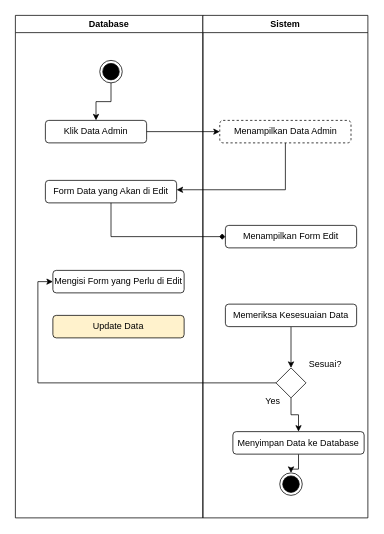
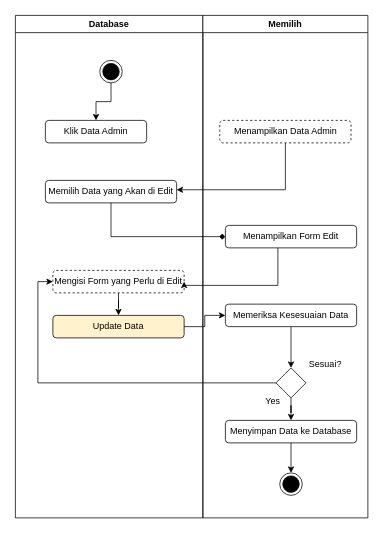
node "Sistem": label "Sistem" -> "Memilih"
edge "Klik Data Admin" -> "Menampilkan Data Admin": removed
node "Form Data yang Akan di Edit": label "Form Data yang Akan di Edit" -> "Memilih Data yang Akan di Edit"
node "Mengisi Form yang Perlu di Edit": style solid -> dashed
edge "Menampilkan Form Edit" -> "Mengisi Form yang Perlu di Edit": added
edge "Mengisi Form yang Perlu di Edit" -> "Update Data": added
edge "Update Data" -> "Memeriksa Kesesuaian Data": added
node "Menyimpan Data ke Database": moved (299, 443) -> (291, 432)
